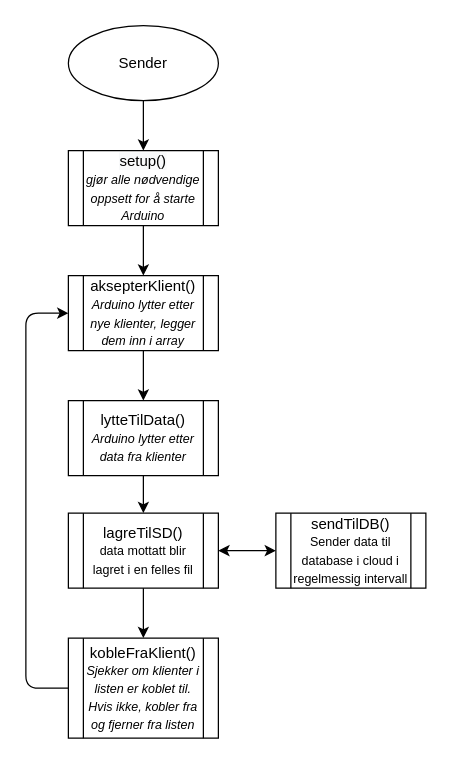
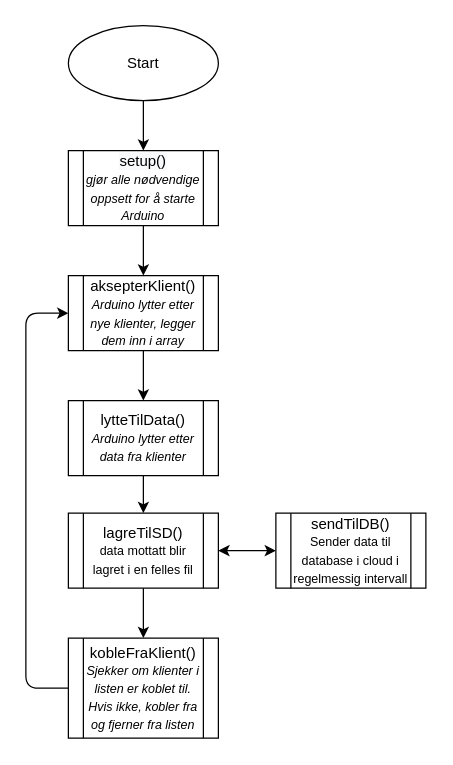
node "Sender": label "Sender" -> "Start"
